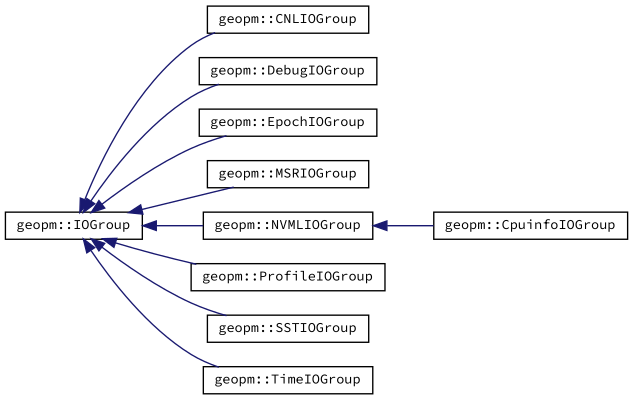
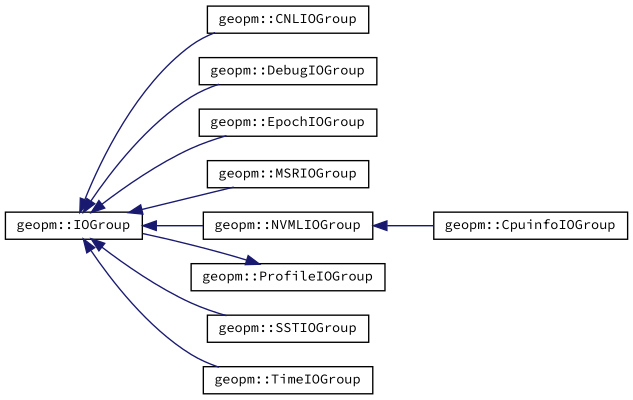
edge "geopm::ProfileIOGroup" -> "geopm::IOGroup": reversed
